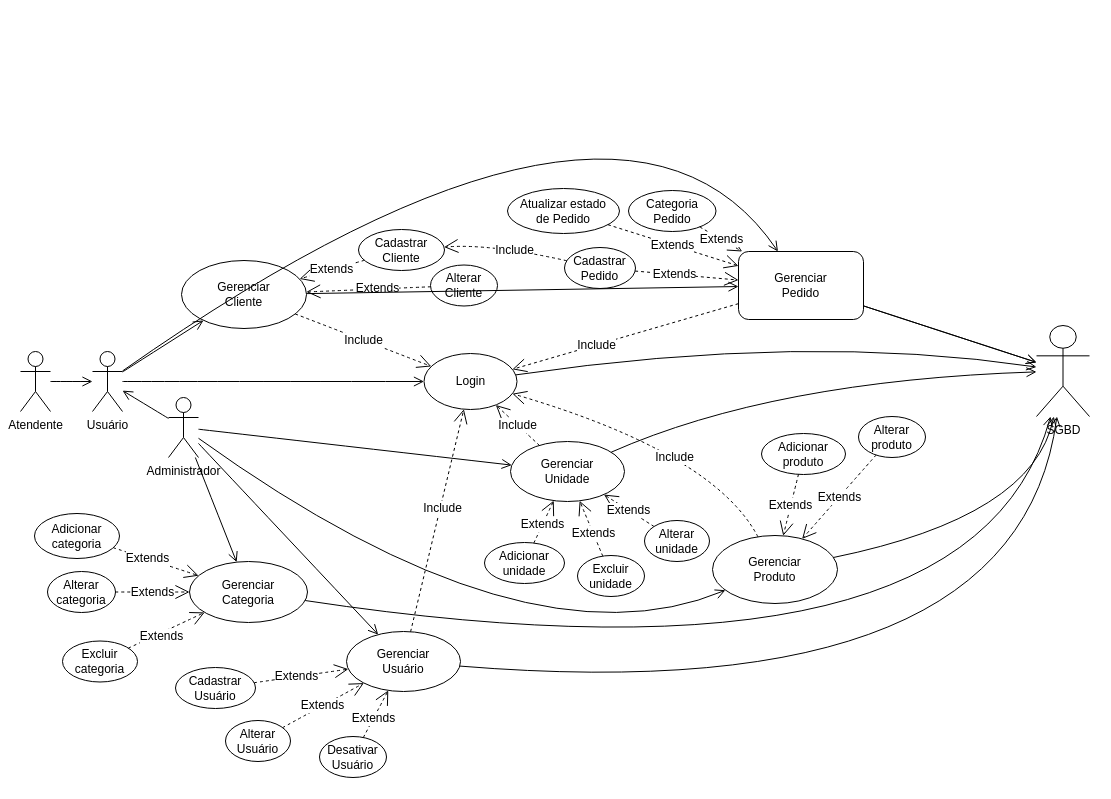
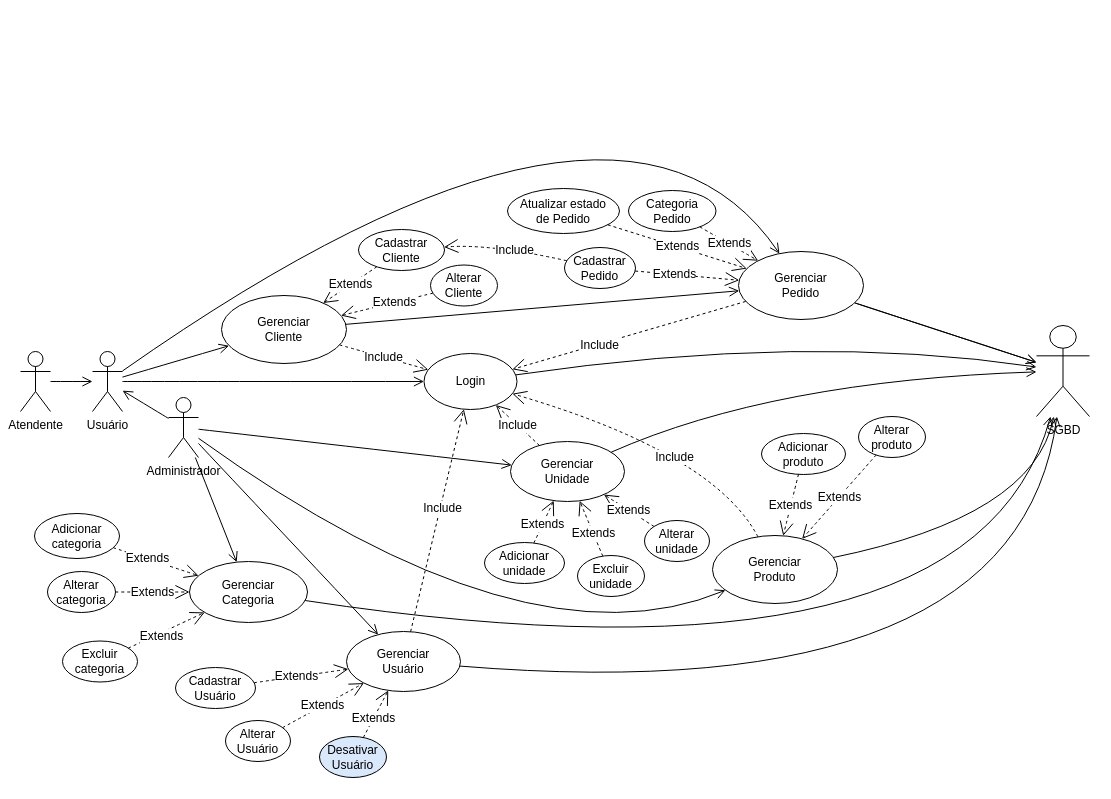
node "Gerenciar Pedido": shape rounded rectangle -> ellipse
node "Gerenciar Cliente": moved (244, 295) -> (284, 330)
node "Desativar Usuário": fillcolor #ffffff -> #dae8fc
